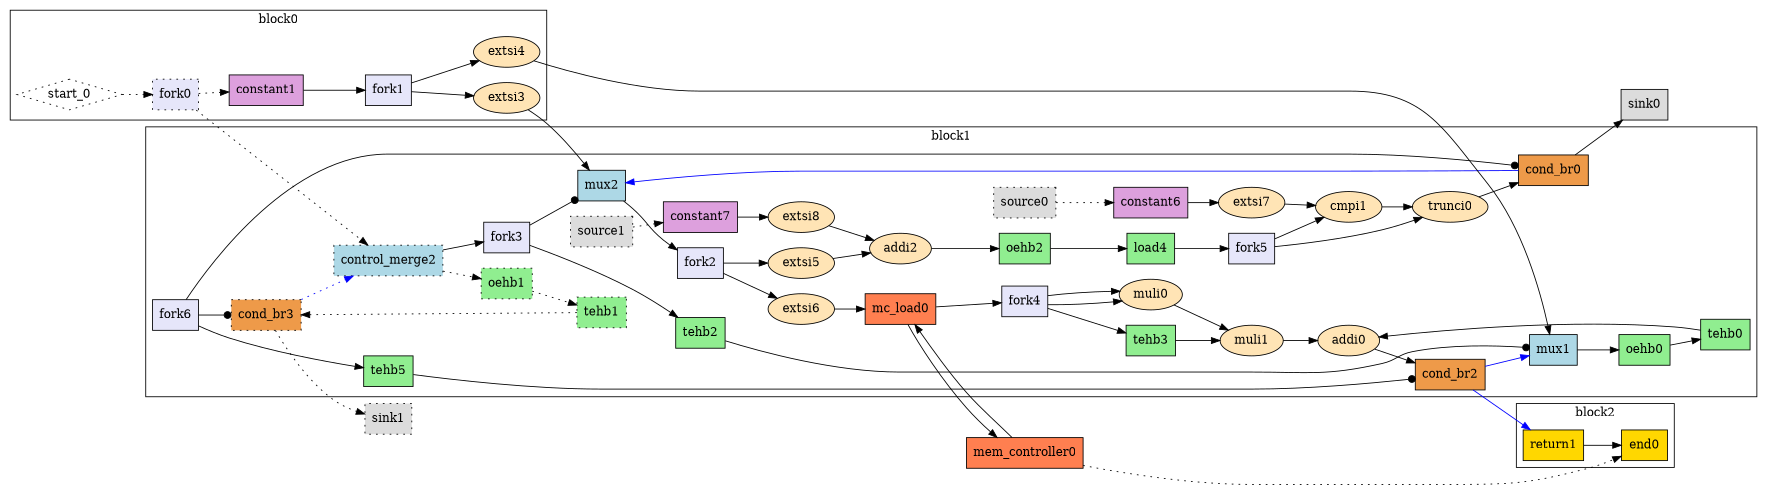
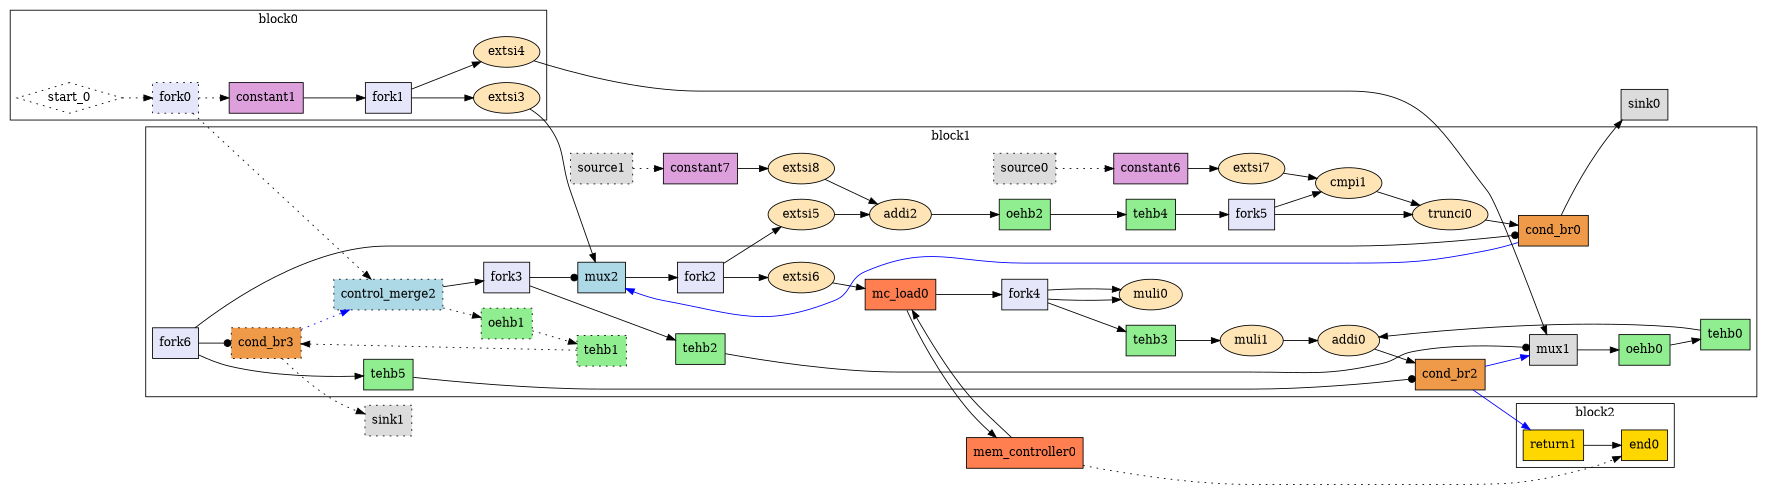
node "load4": label "load4" -> "tehb4"
edge "muli0" -- "muli1": removed
node "mux1": fillcolor lightblue -> gainsboro
